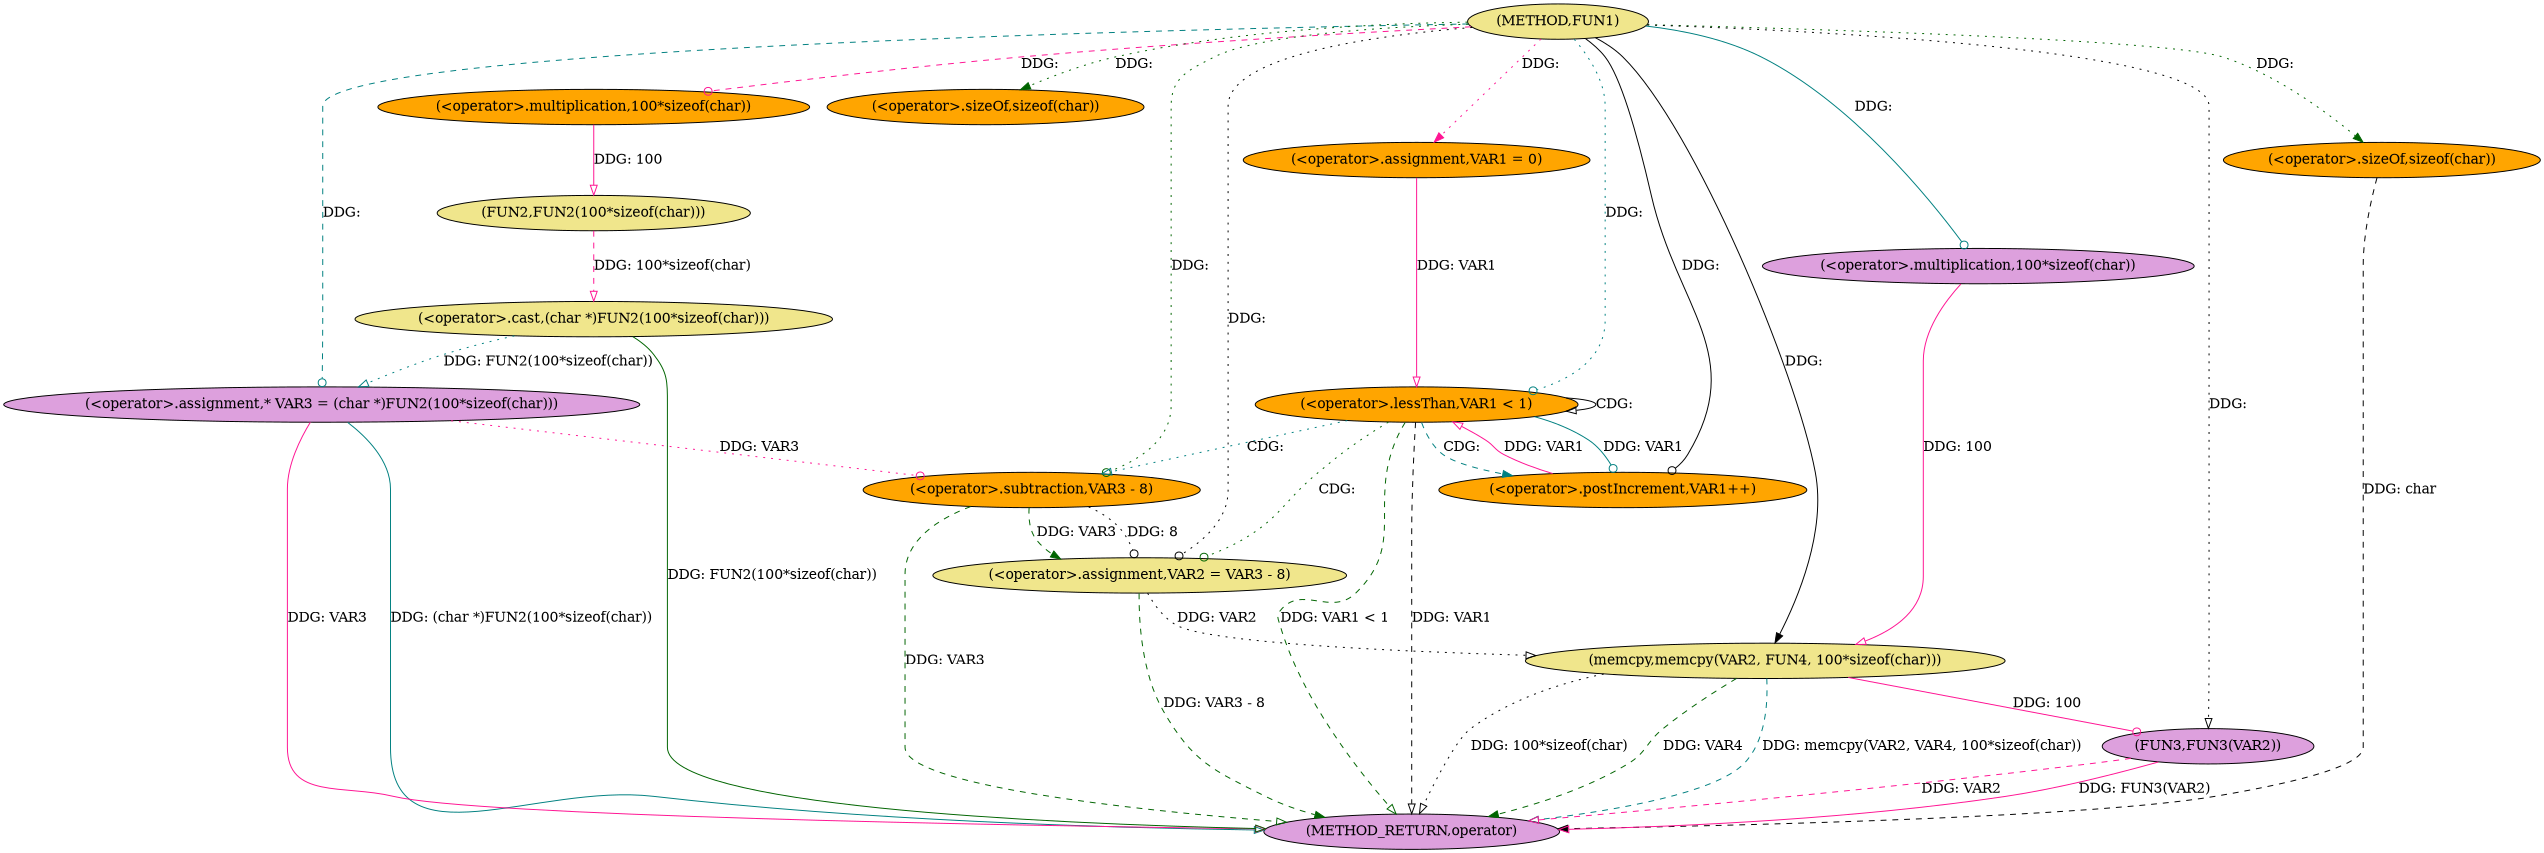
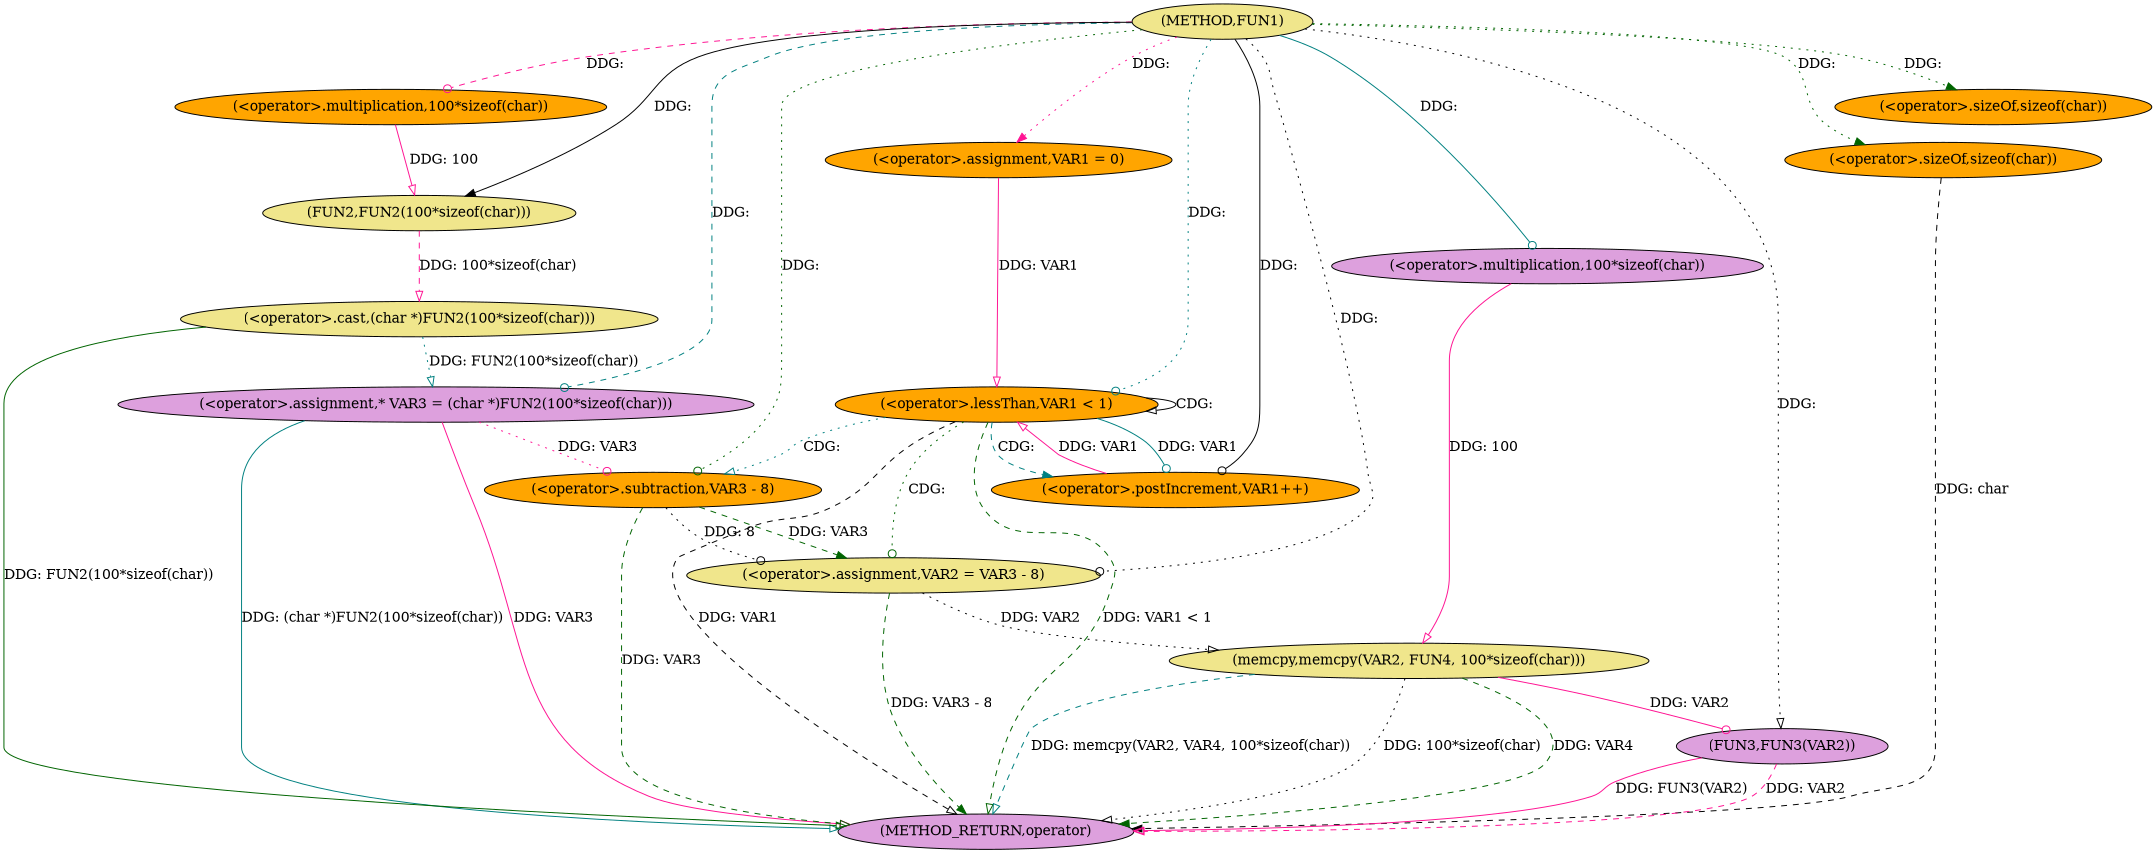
edge "(METHOD,FUN1)" -> "(memcpy,memcpy(VAR2, FUN4, 100*sizeof(char)))": now "(METHOD,FUN1)" -> "(FUN2,FUN2(100*sizeof(char)))"
edge "(memcpy,memcpy(VAR2, FUN4, 100*sizeof(char)))" -> "(FUN3,FUN3(VAR2))": label "DDG: 100" -> "DDG: VAR2"
